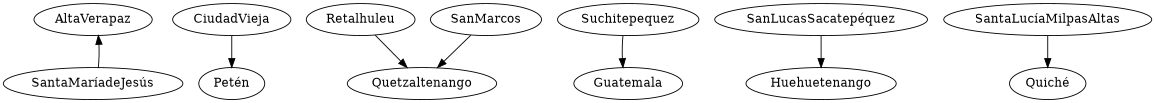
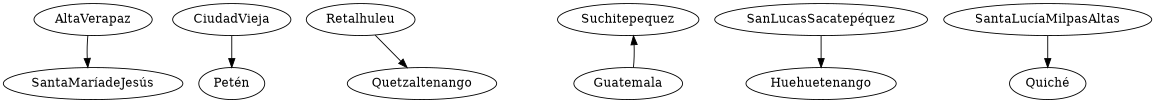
node "SanMarcos": removed
edge "Suchitepequez" -> "Guatemala": reversed
edge "SantaMaríadeJesús" -> "AltaVerapaz": reversed
